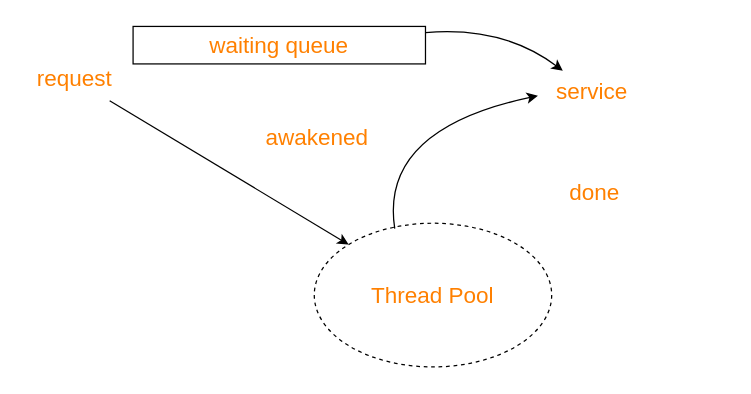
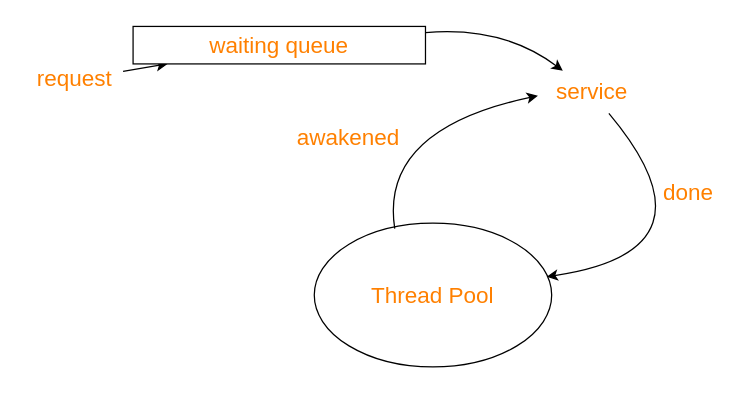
node "awakened": moved (317, 138) -> (348, 138)
edge "request" -> "Thread Pool": now "request" -> "waiting queue"
node "done": moved (594, 193) -> (688, 193)
edge "service" -> "Thread Pool": added
node "Thread Pool": style dashed -> solid
